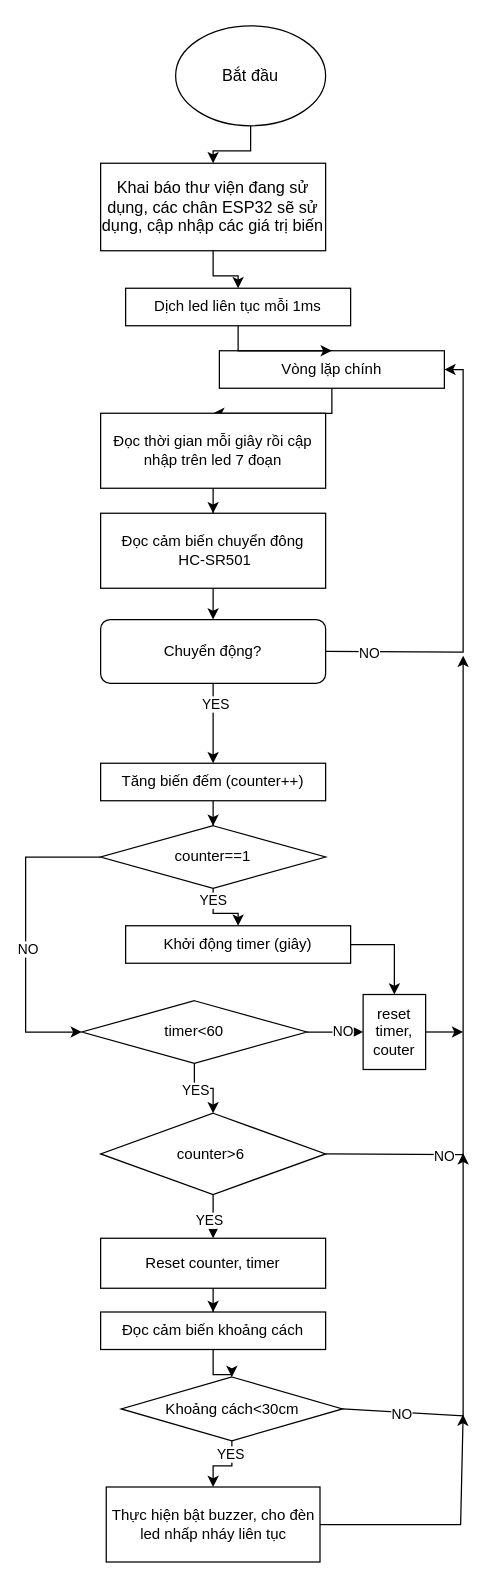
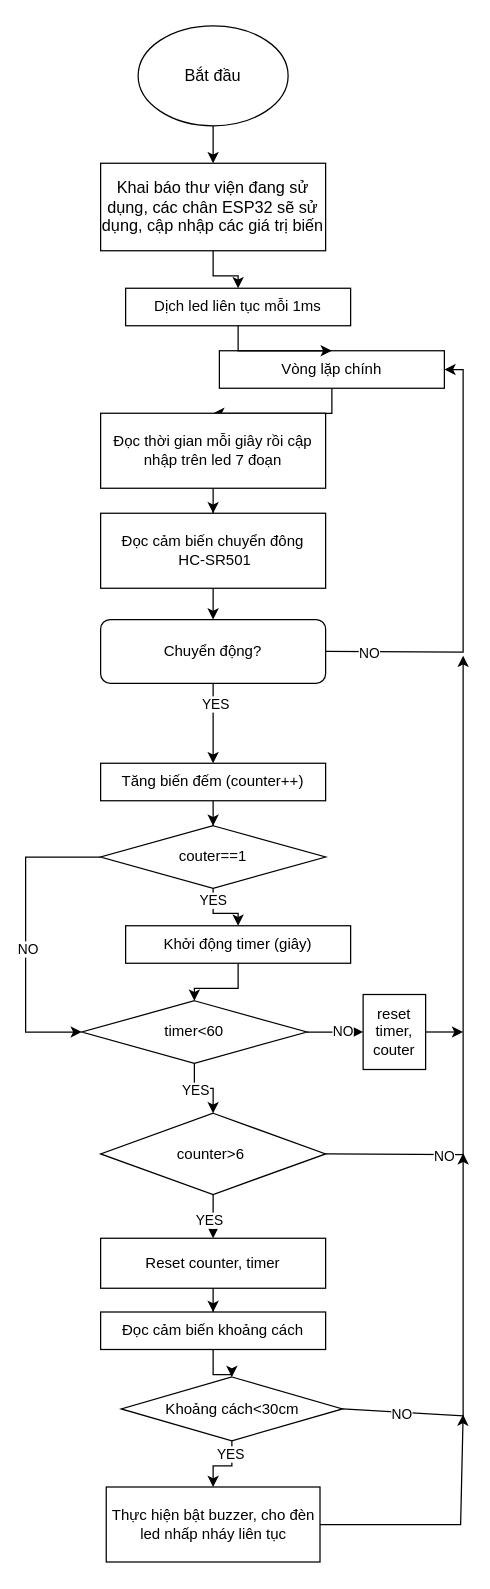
node "Bắt đầu": moved (251, 76) -> (213, 76)
node "counter==1": label "counter==1" -> "couter==1"
edge "Khởi động timer (giây)" -> "reset timer, couter": now "Khởi động timer (giây)" -> "timer<60"
